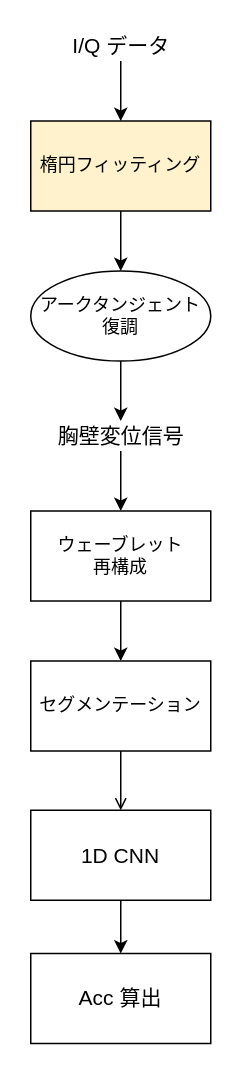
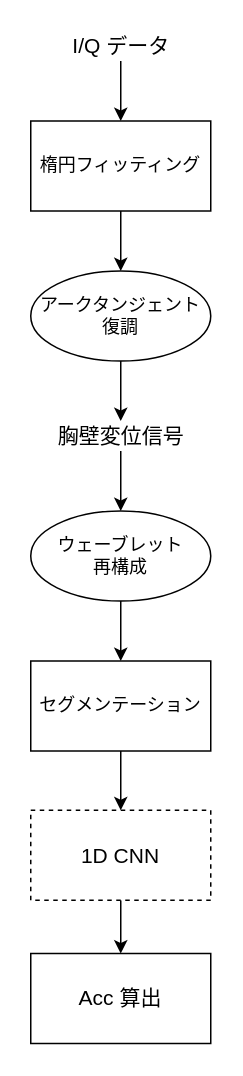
node "楕円フィッティング": fillcolor #fff2cc -> #ffffff
node "ウェーブレット 再構成": shape rectangle -> ellipse
edge "セグメンテーション" -> "1D CNN": arrowhead open -> classic
node "1D CNN": style solid -> dashed
